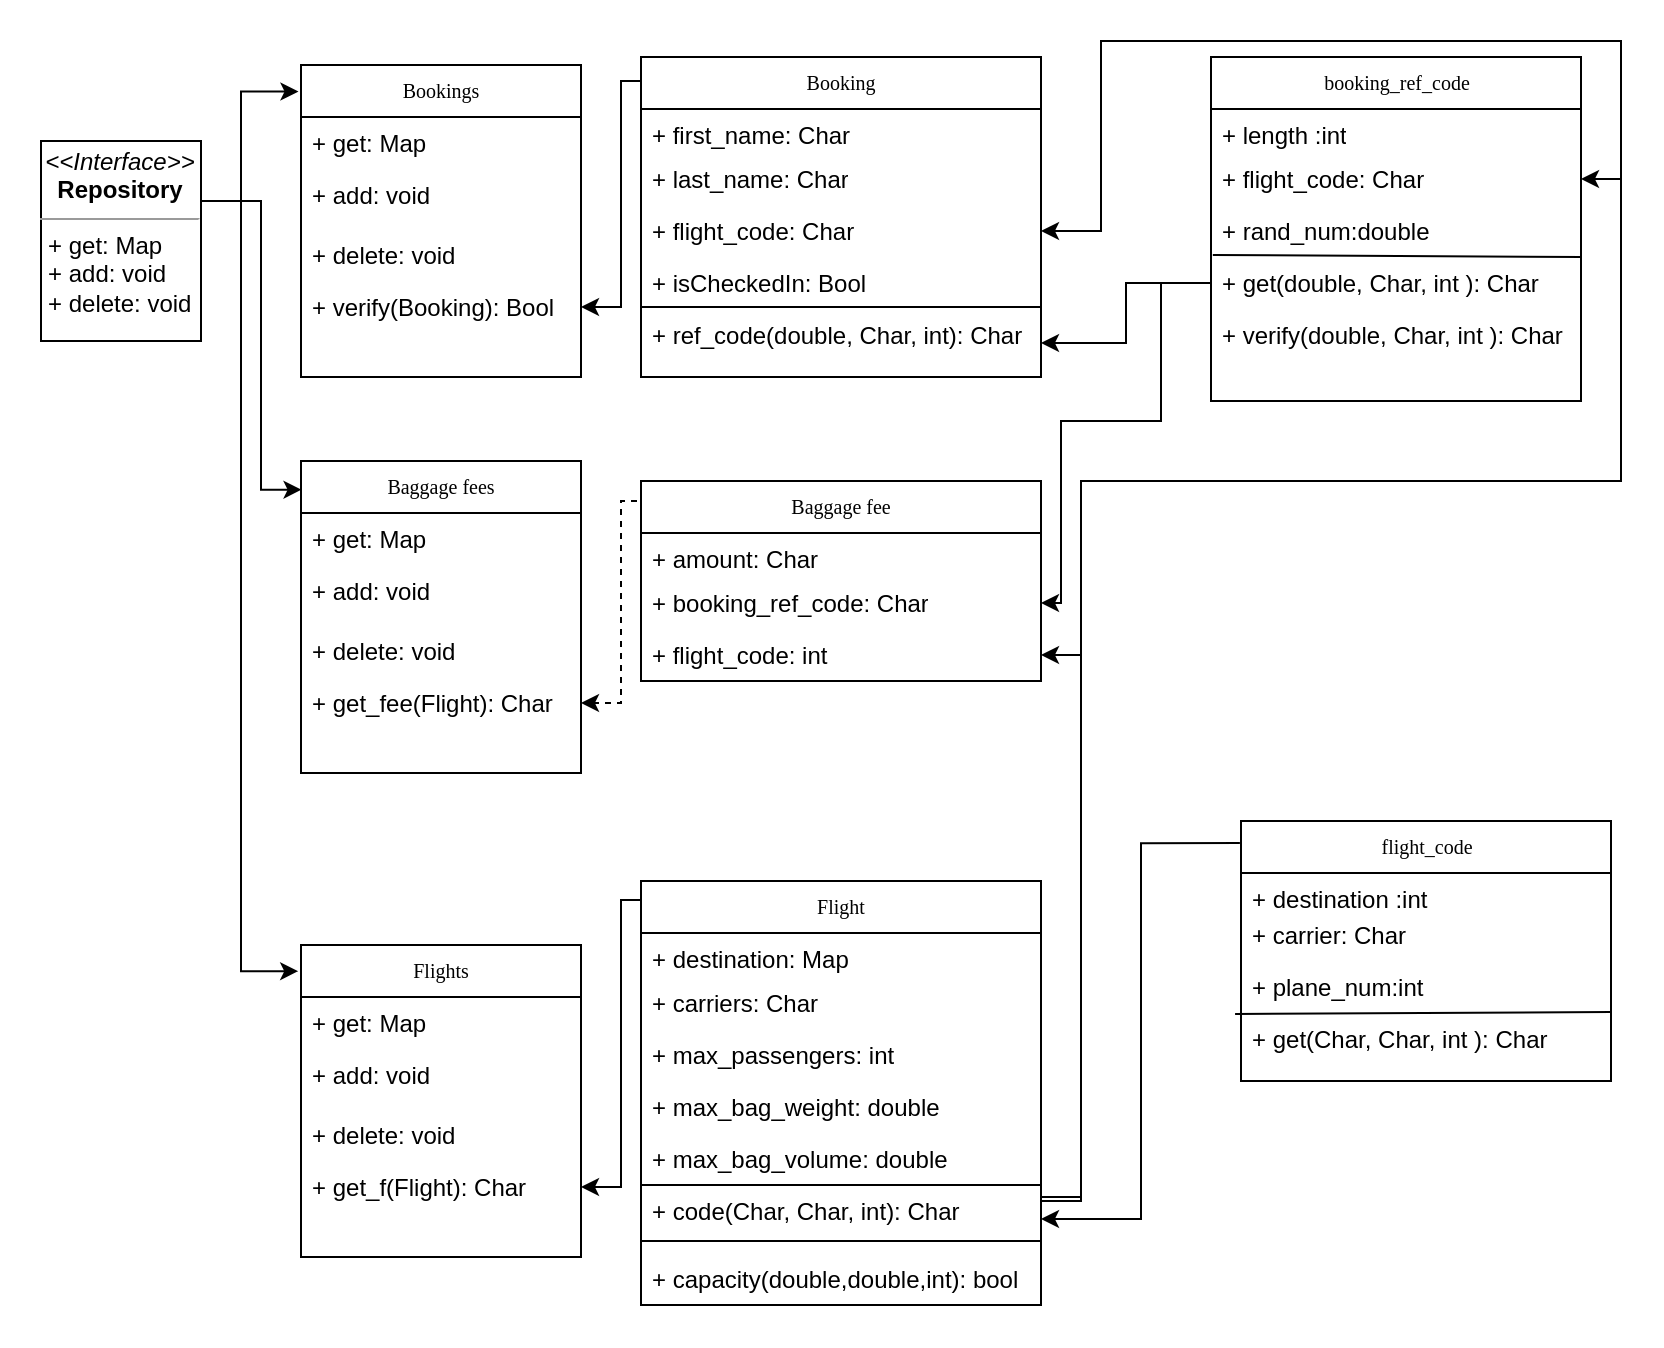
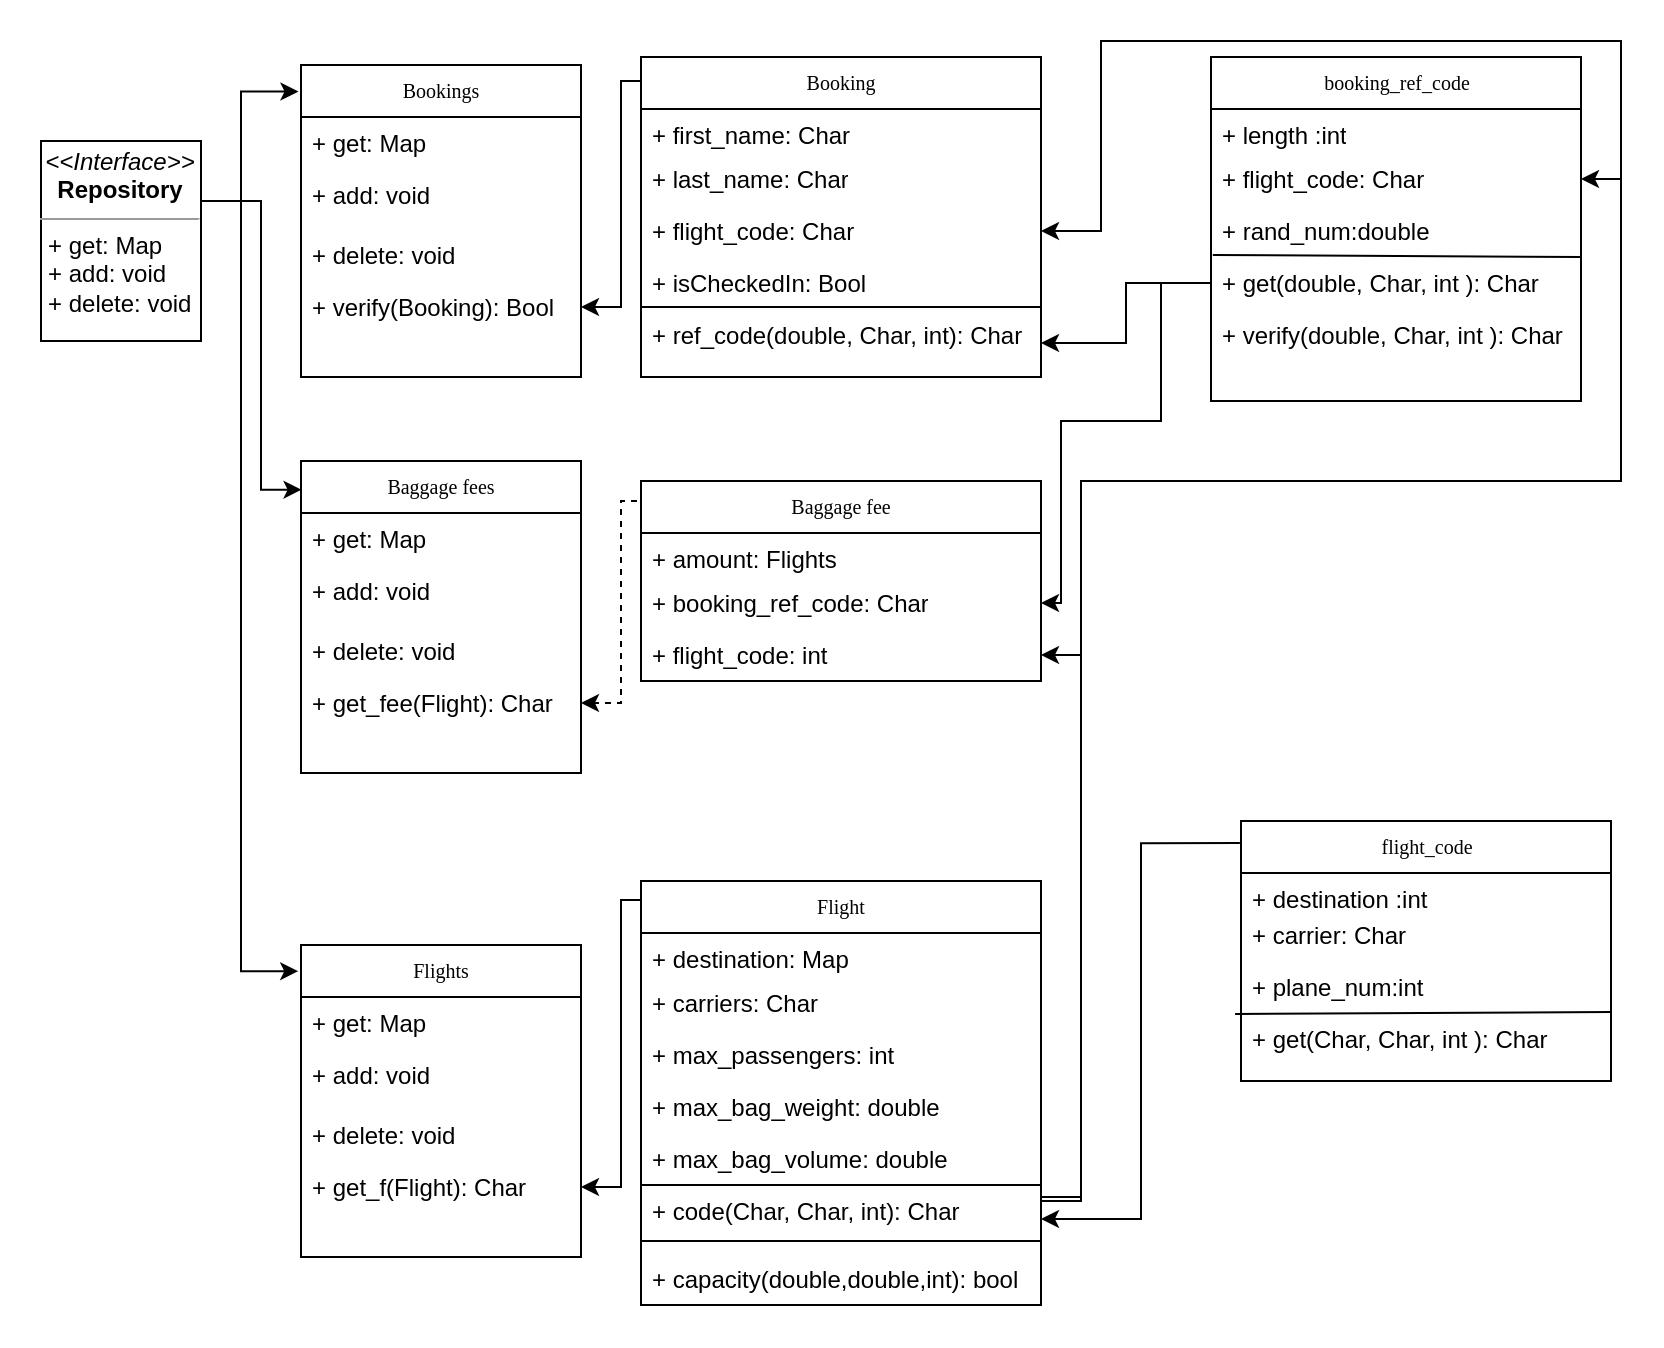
node "+ amount: Char": label "+ amount: Char" -> "+ amount: Flights"
